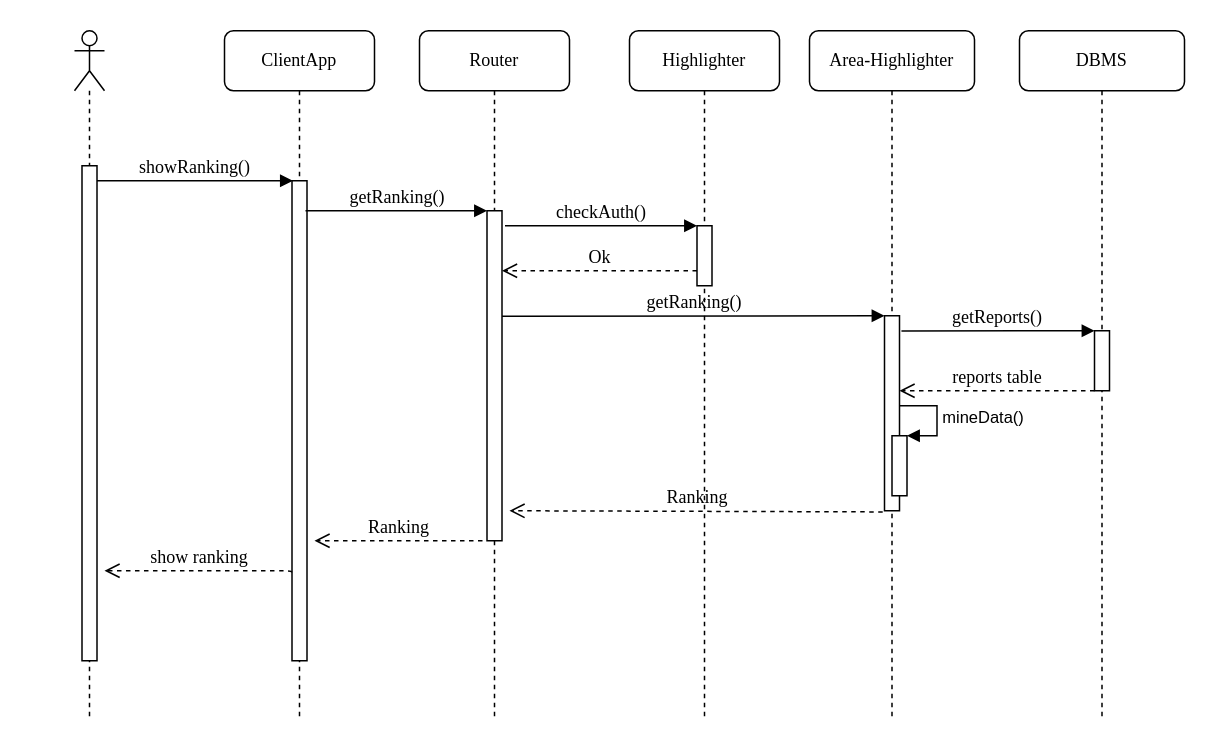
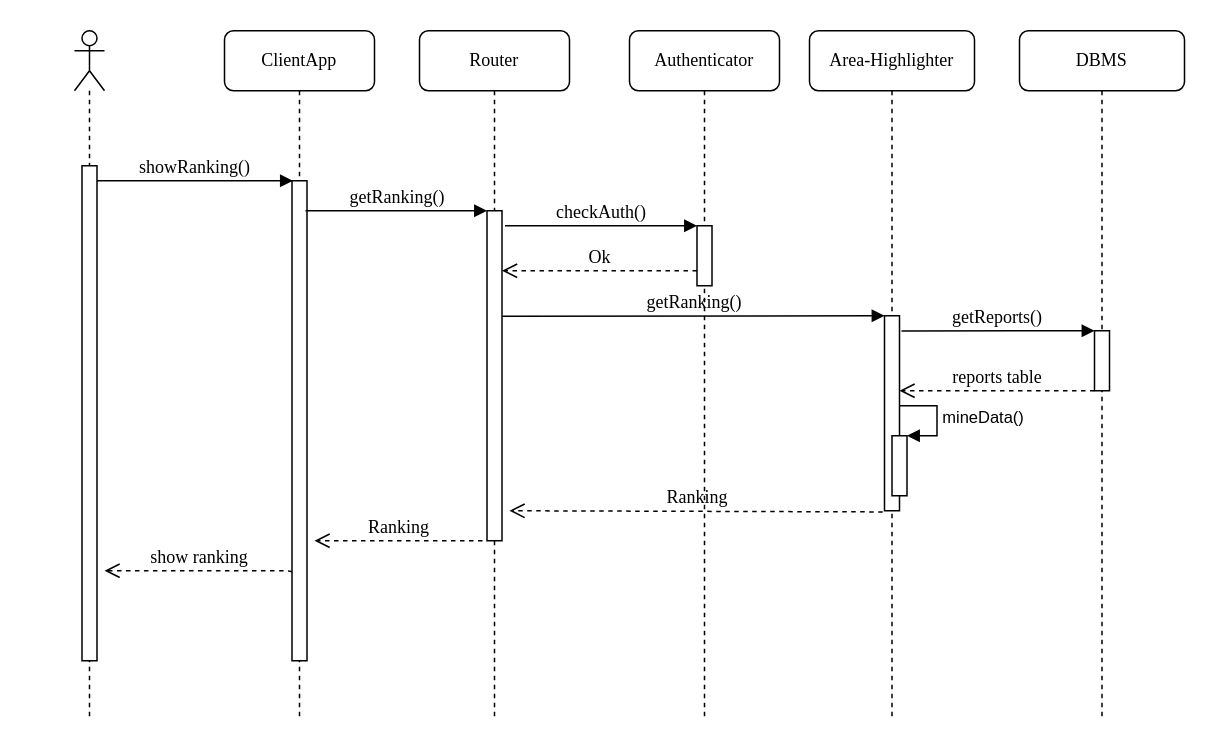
node "Highlighter": label "Highlighter" -> "Authenticator"
